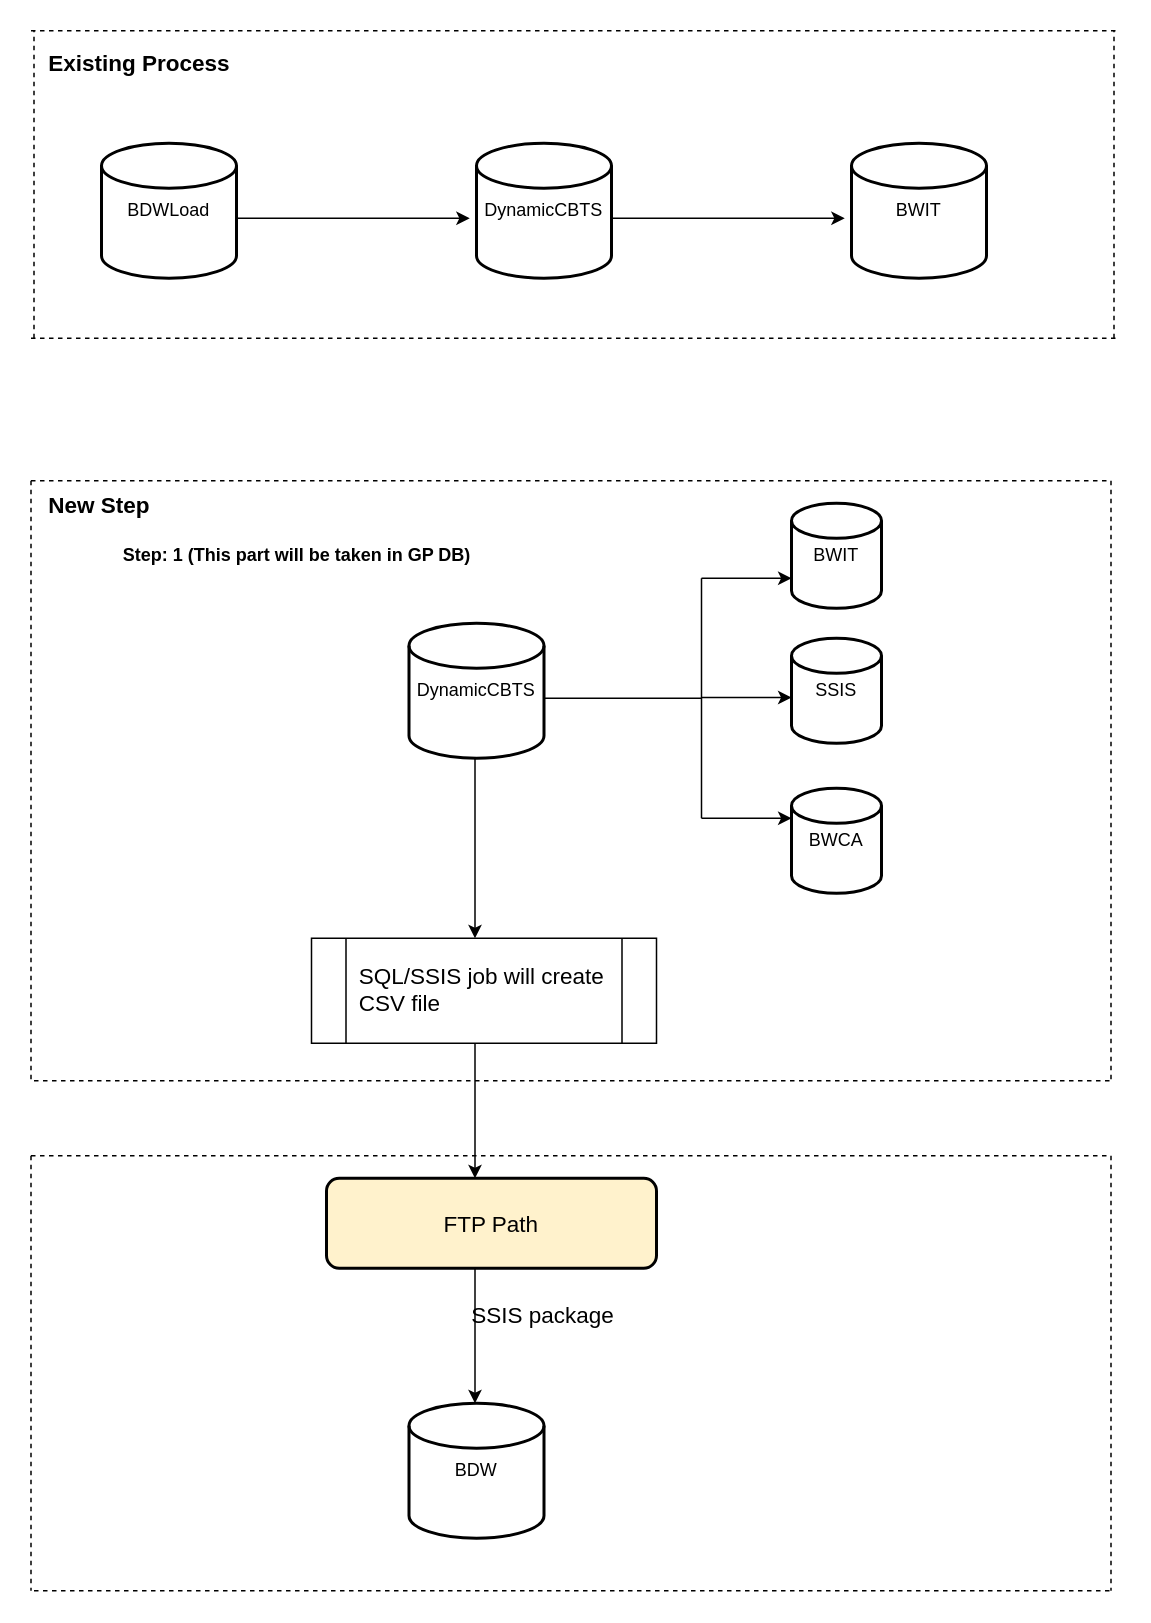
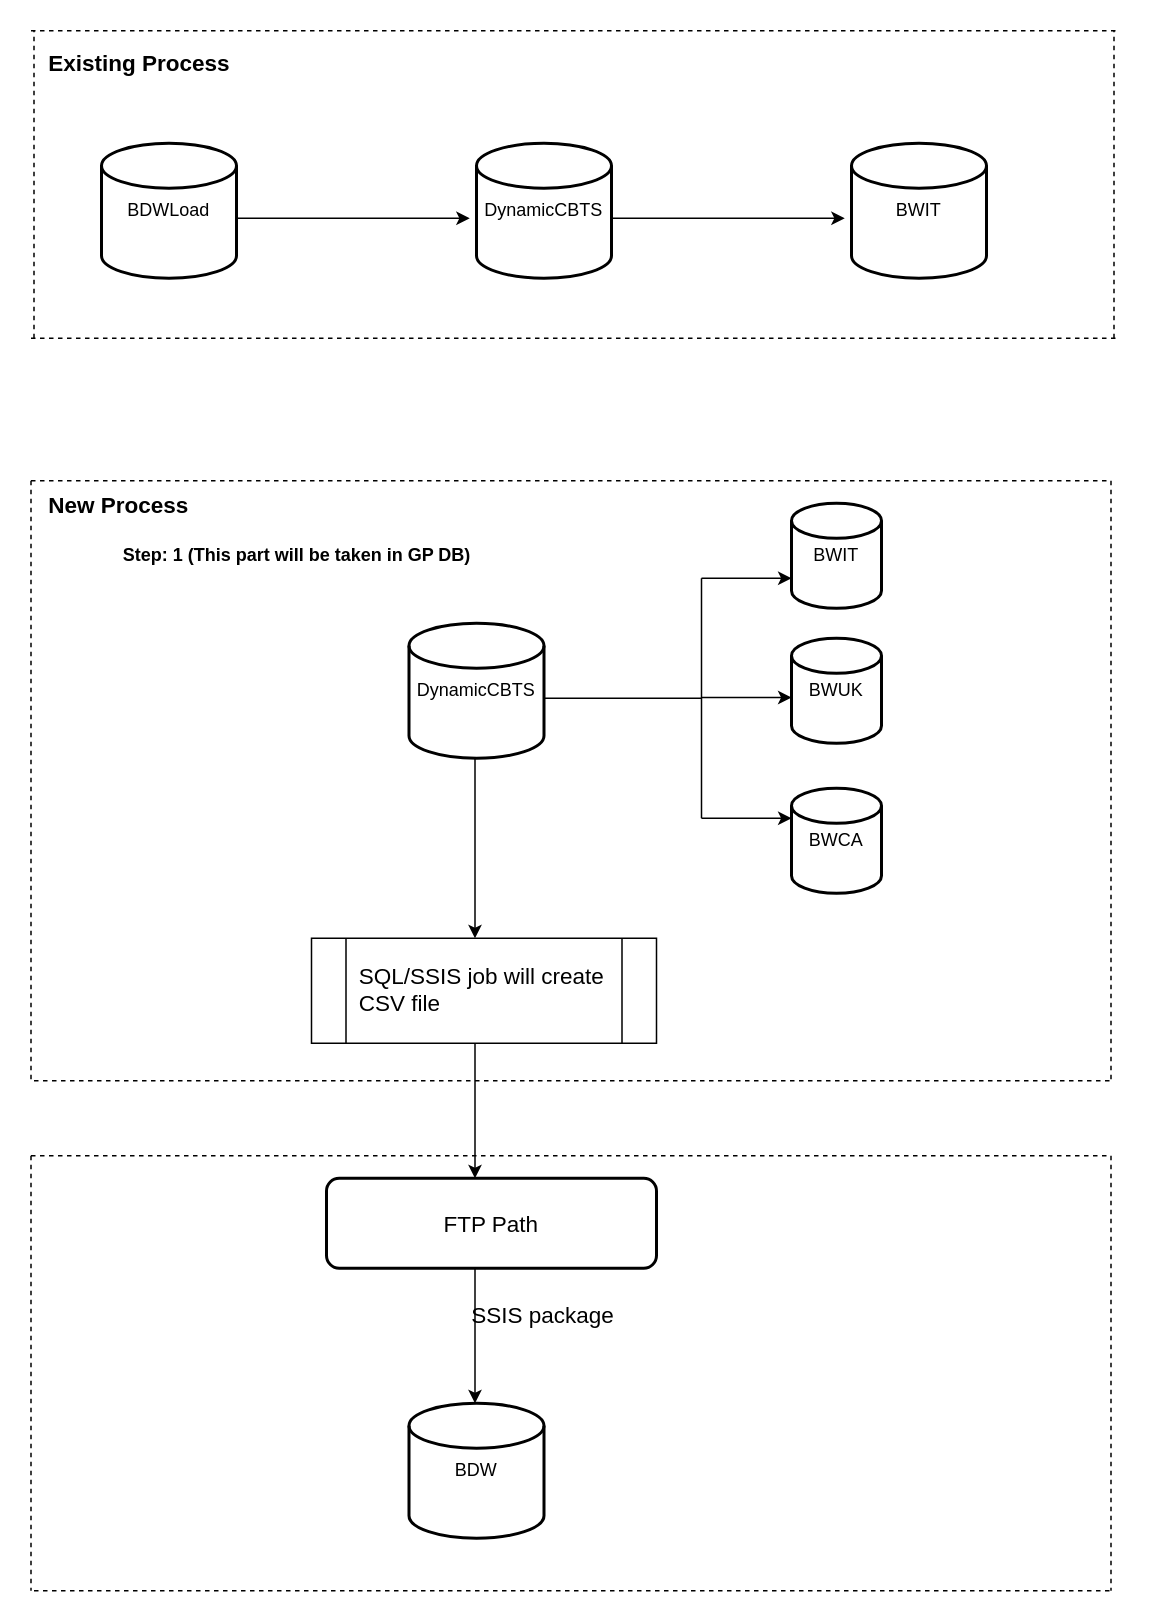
node "New Step": label "New Step" -> "New Process"
node "SSIS": label "SSIS" -> "BWUK"
node "FTP Path": fillcolor #fff2cc -> #ffffff
